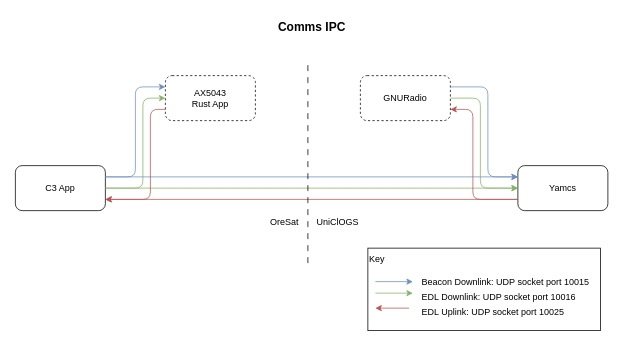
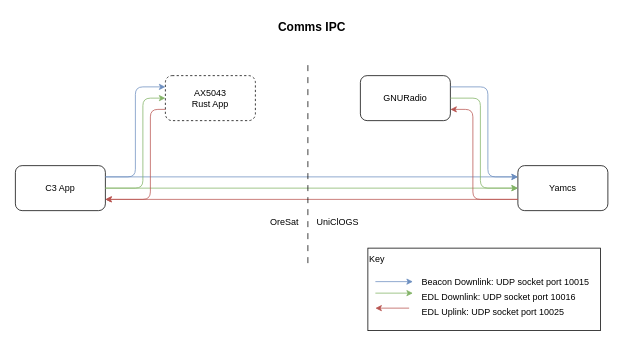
node "GNURadio": style dashed -> solid
